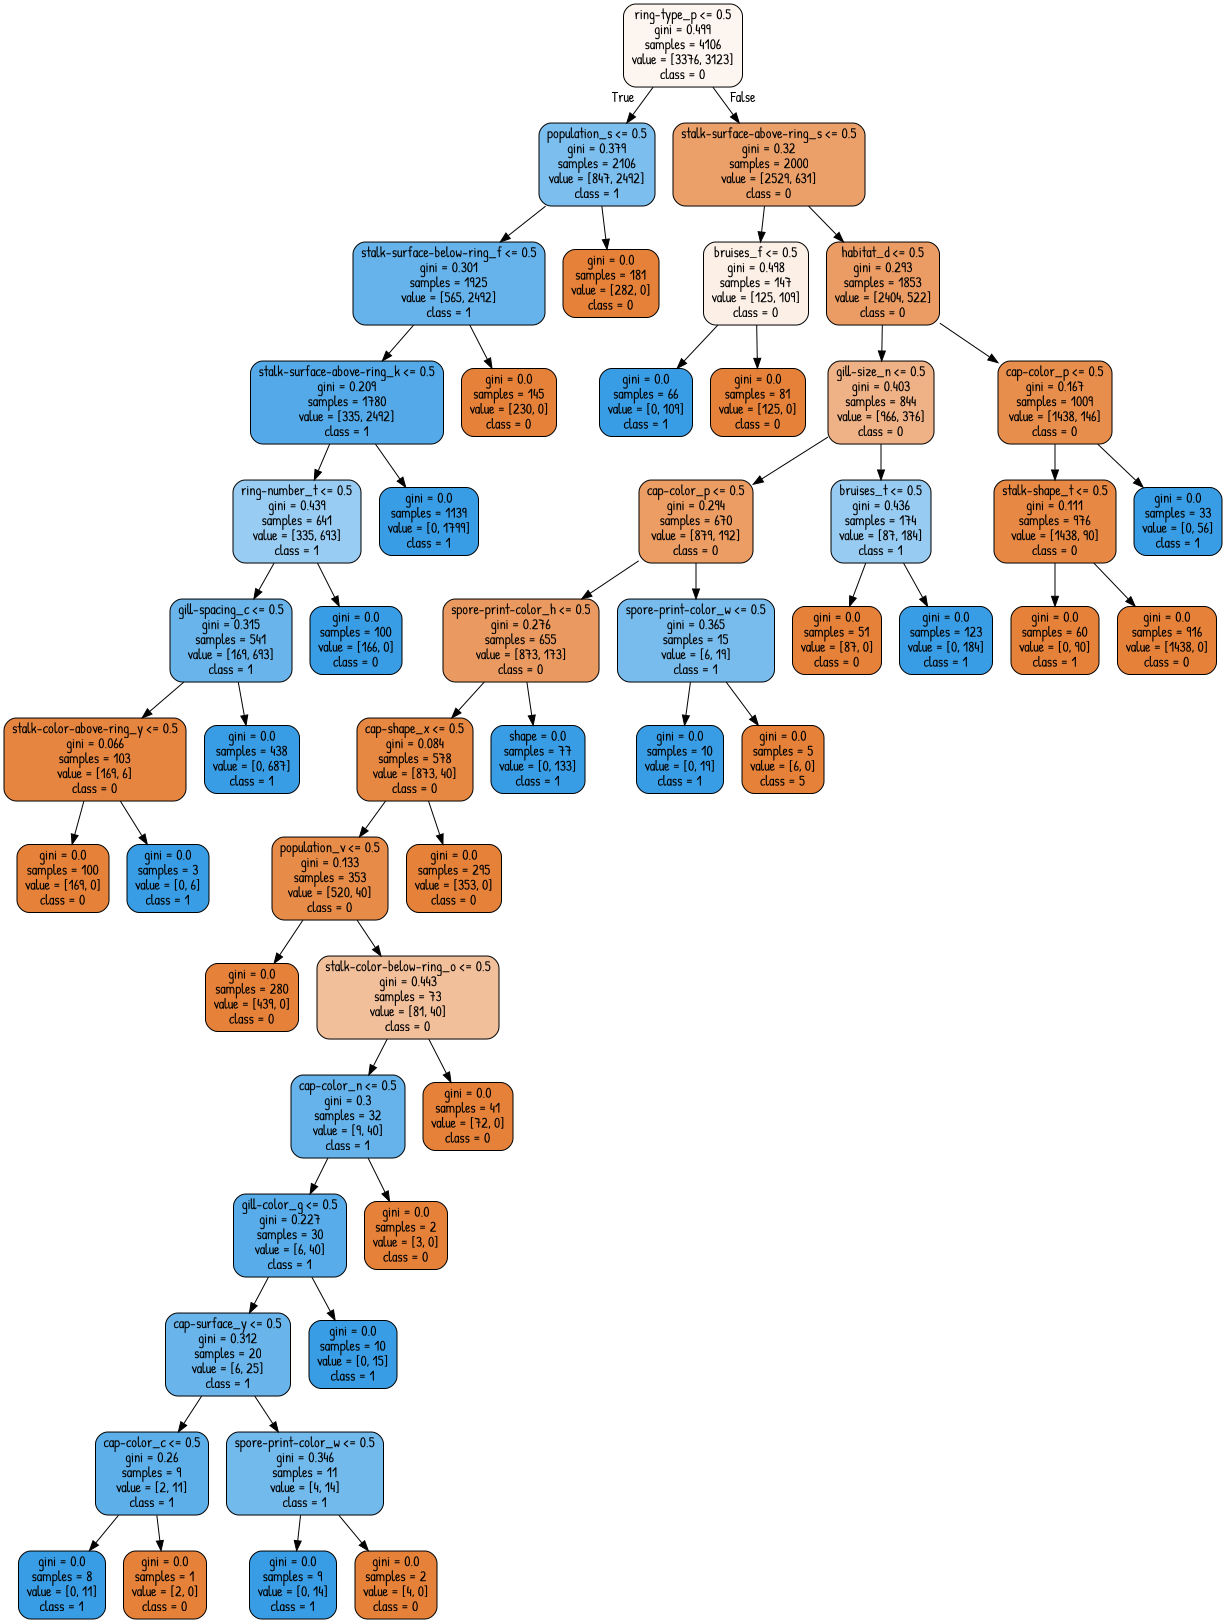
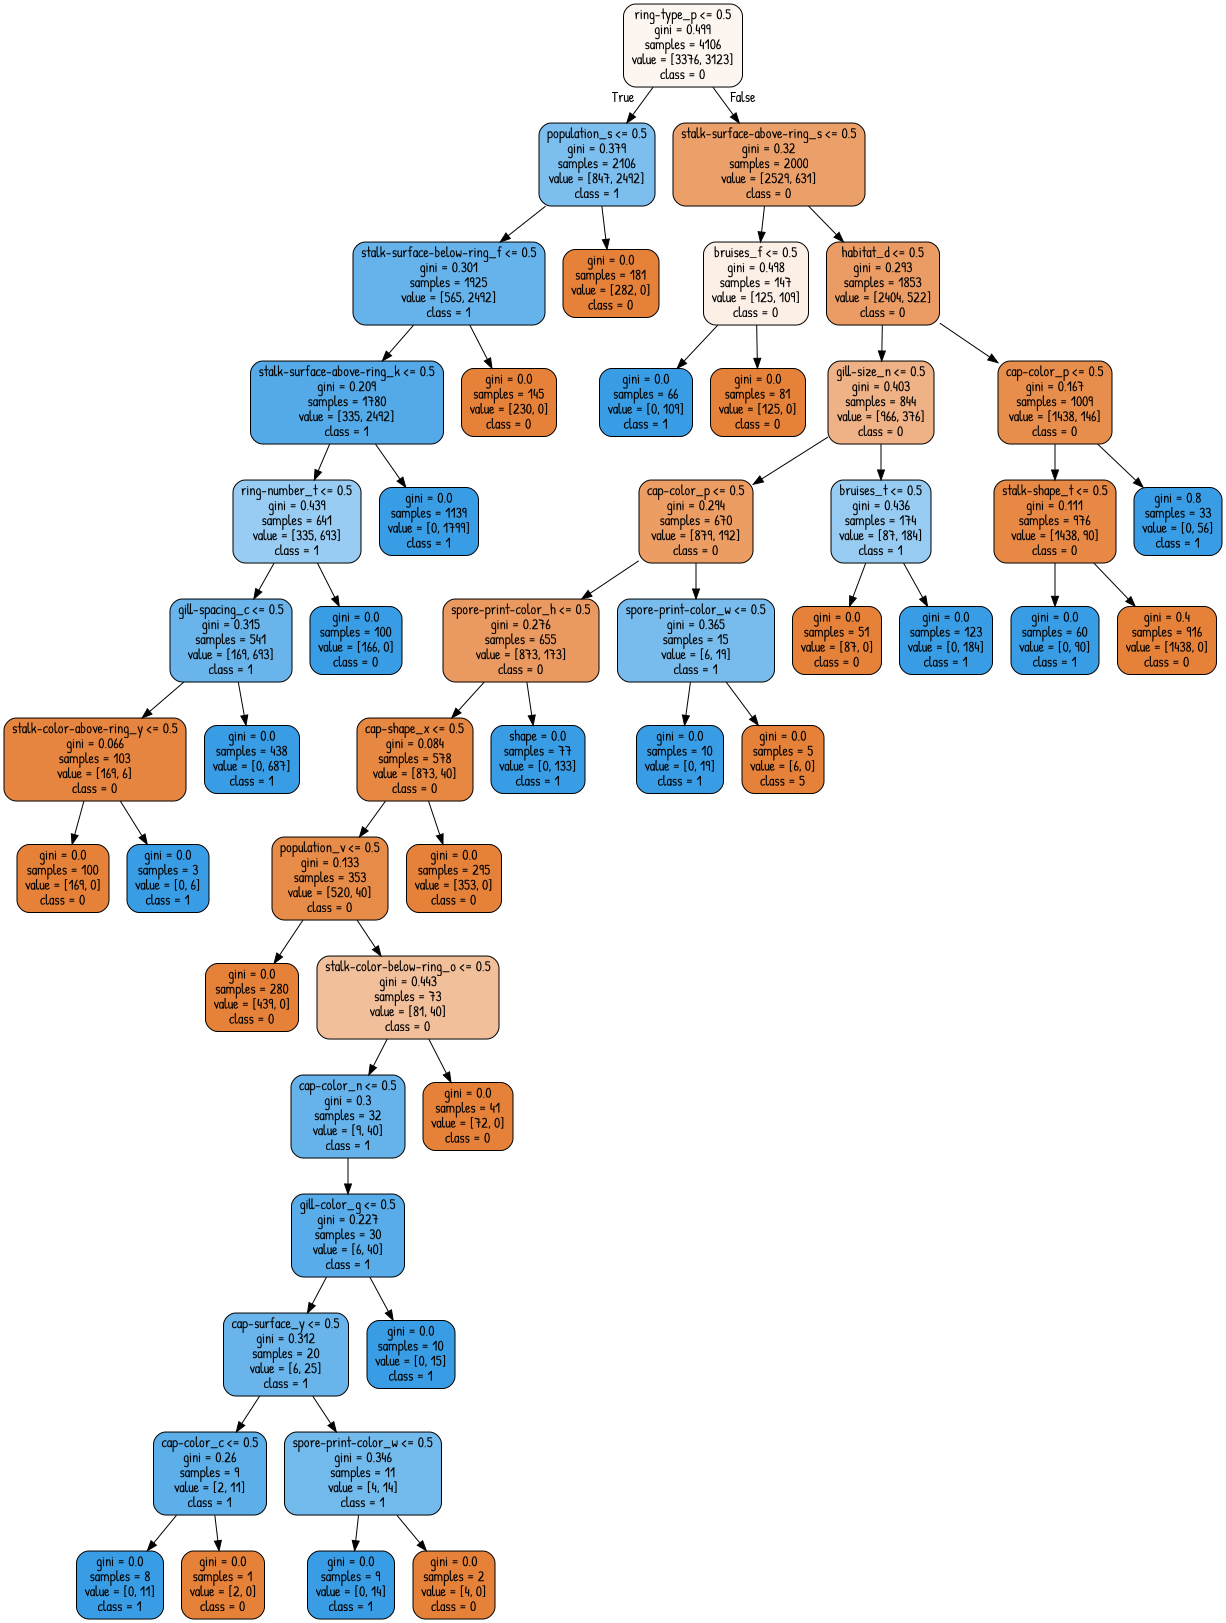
node "gini = 0.0 samples = 33 value = [0, 56] class = 1": label "gini = 0.0 samples = 33 value = [0, 56] class = 1" -> "gini = 0.8 samples = 33 value = [0, 56] class = 1"
node "gini = 0.0 samples = 60 value = [0, 90] class = 1": fillcolor #e58139 -> #399de5
node "gini = 0.0 samples = 916 value = [1438, 0] class = 0": label "gini = 0.0 samples = 916 value = [1438, 0] class = 0" -> "gini = 0.4 samples = 916 value = [1438, 0] class = 0"
node "gini = 0.0 samples = 2 value = [3, 0] class = 0": removed
